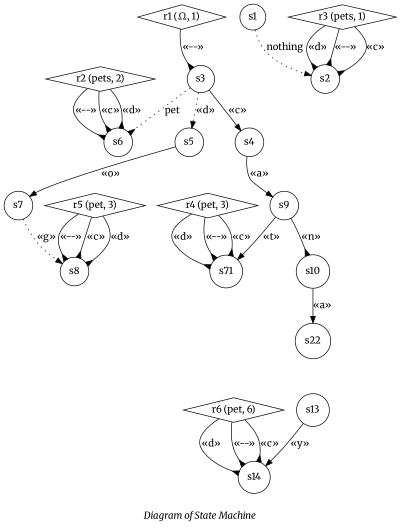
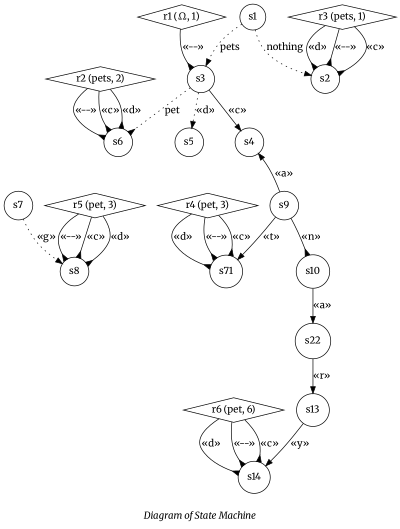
edge "s1" -> "s3": added, label "pets"
edge "s5" -> "s7": removed, label "«o»"
edge "s4" -> "s9": reversed
edge "s22" -> "s13": added, label "«r»"
